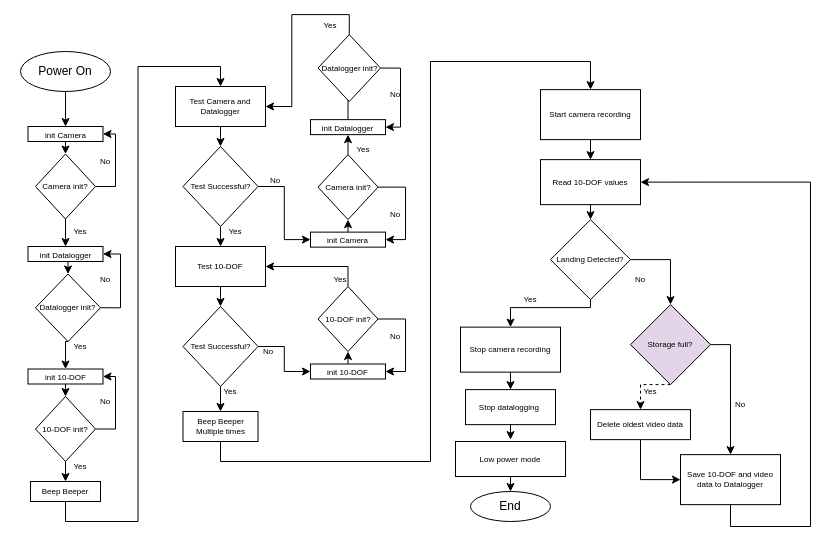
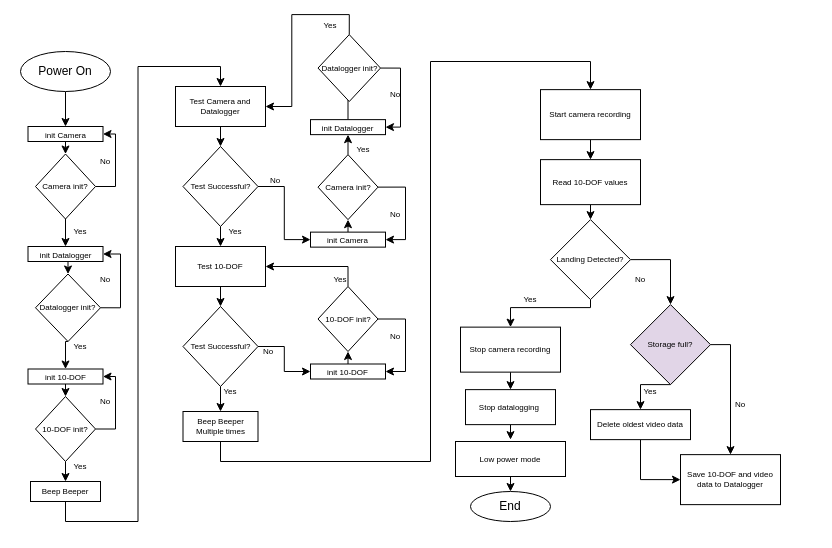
edge "Save 10-DOF and video data to Datalogger" -> "Read 10-DOF values": removed
edge "Storage full?" -> "Delete oldest video data": style dashed -> solid
